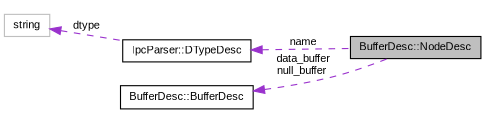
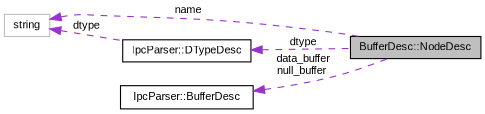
edge "BufferDesc::NodeDesc" -> "string": added, label "name"
edge "BufferDesc::NodeDesc" -> "IpcParser::DTypeDesc": label " name" -> " dtype"
node "BufferDesc::BufferDesc": label "BufferDesc::BufferDesc" -> "IpcParser::BufferDesc"
